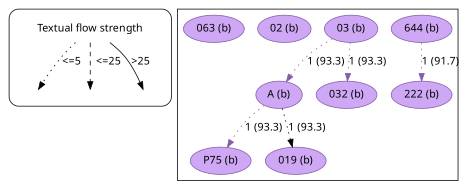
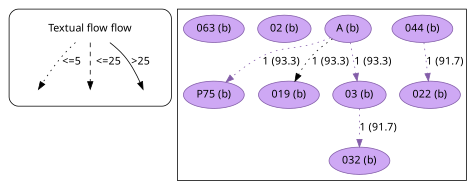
node "Textual flow strength": label "Textual flow strength" -> "Textual flow flow"
node "644 (b)": label "644 (b)" -> "044 (b)"
edge "03 (b)" -> "A (b)": reversed
edge "03 (b)" -> "032 (b)": label "1 (93.3)" -> "1 (91.7)"
node "222 (b)": label "222 (b)" -> "022 (b)"
